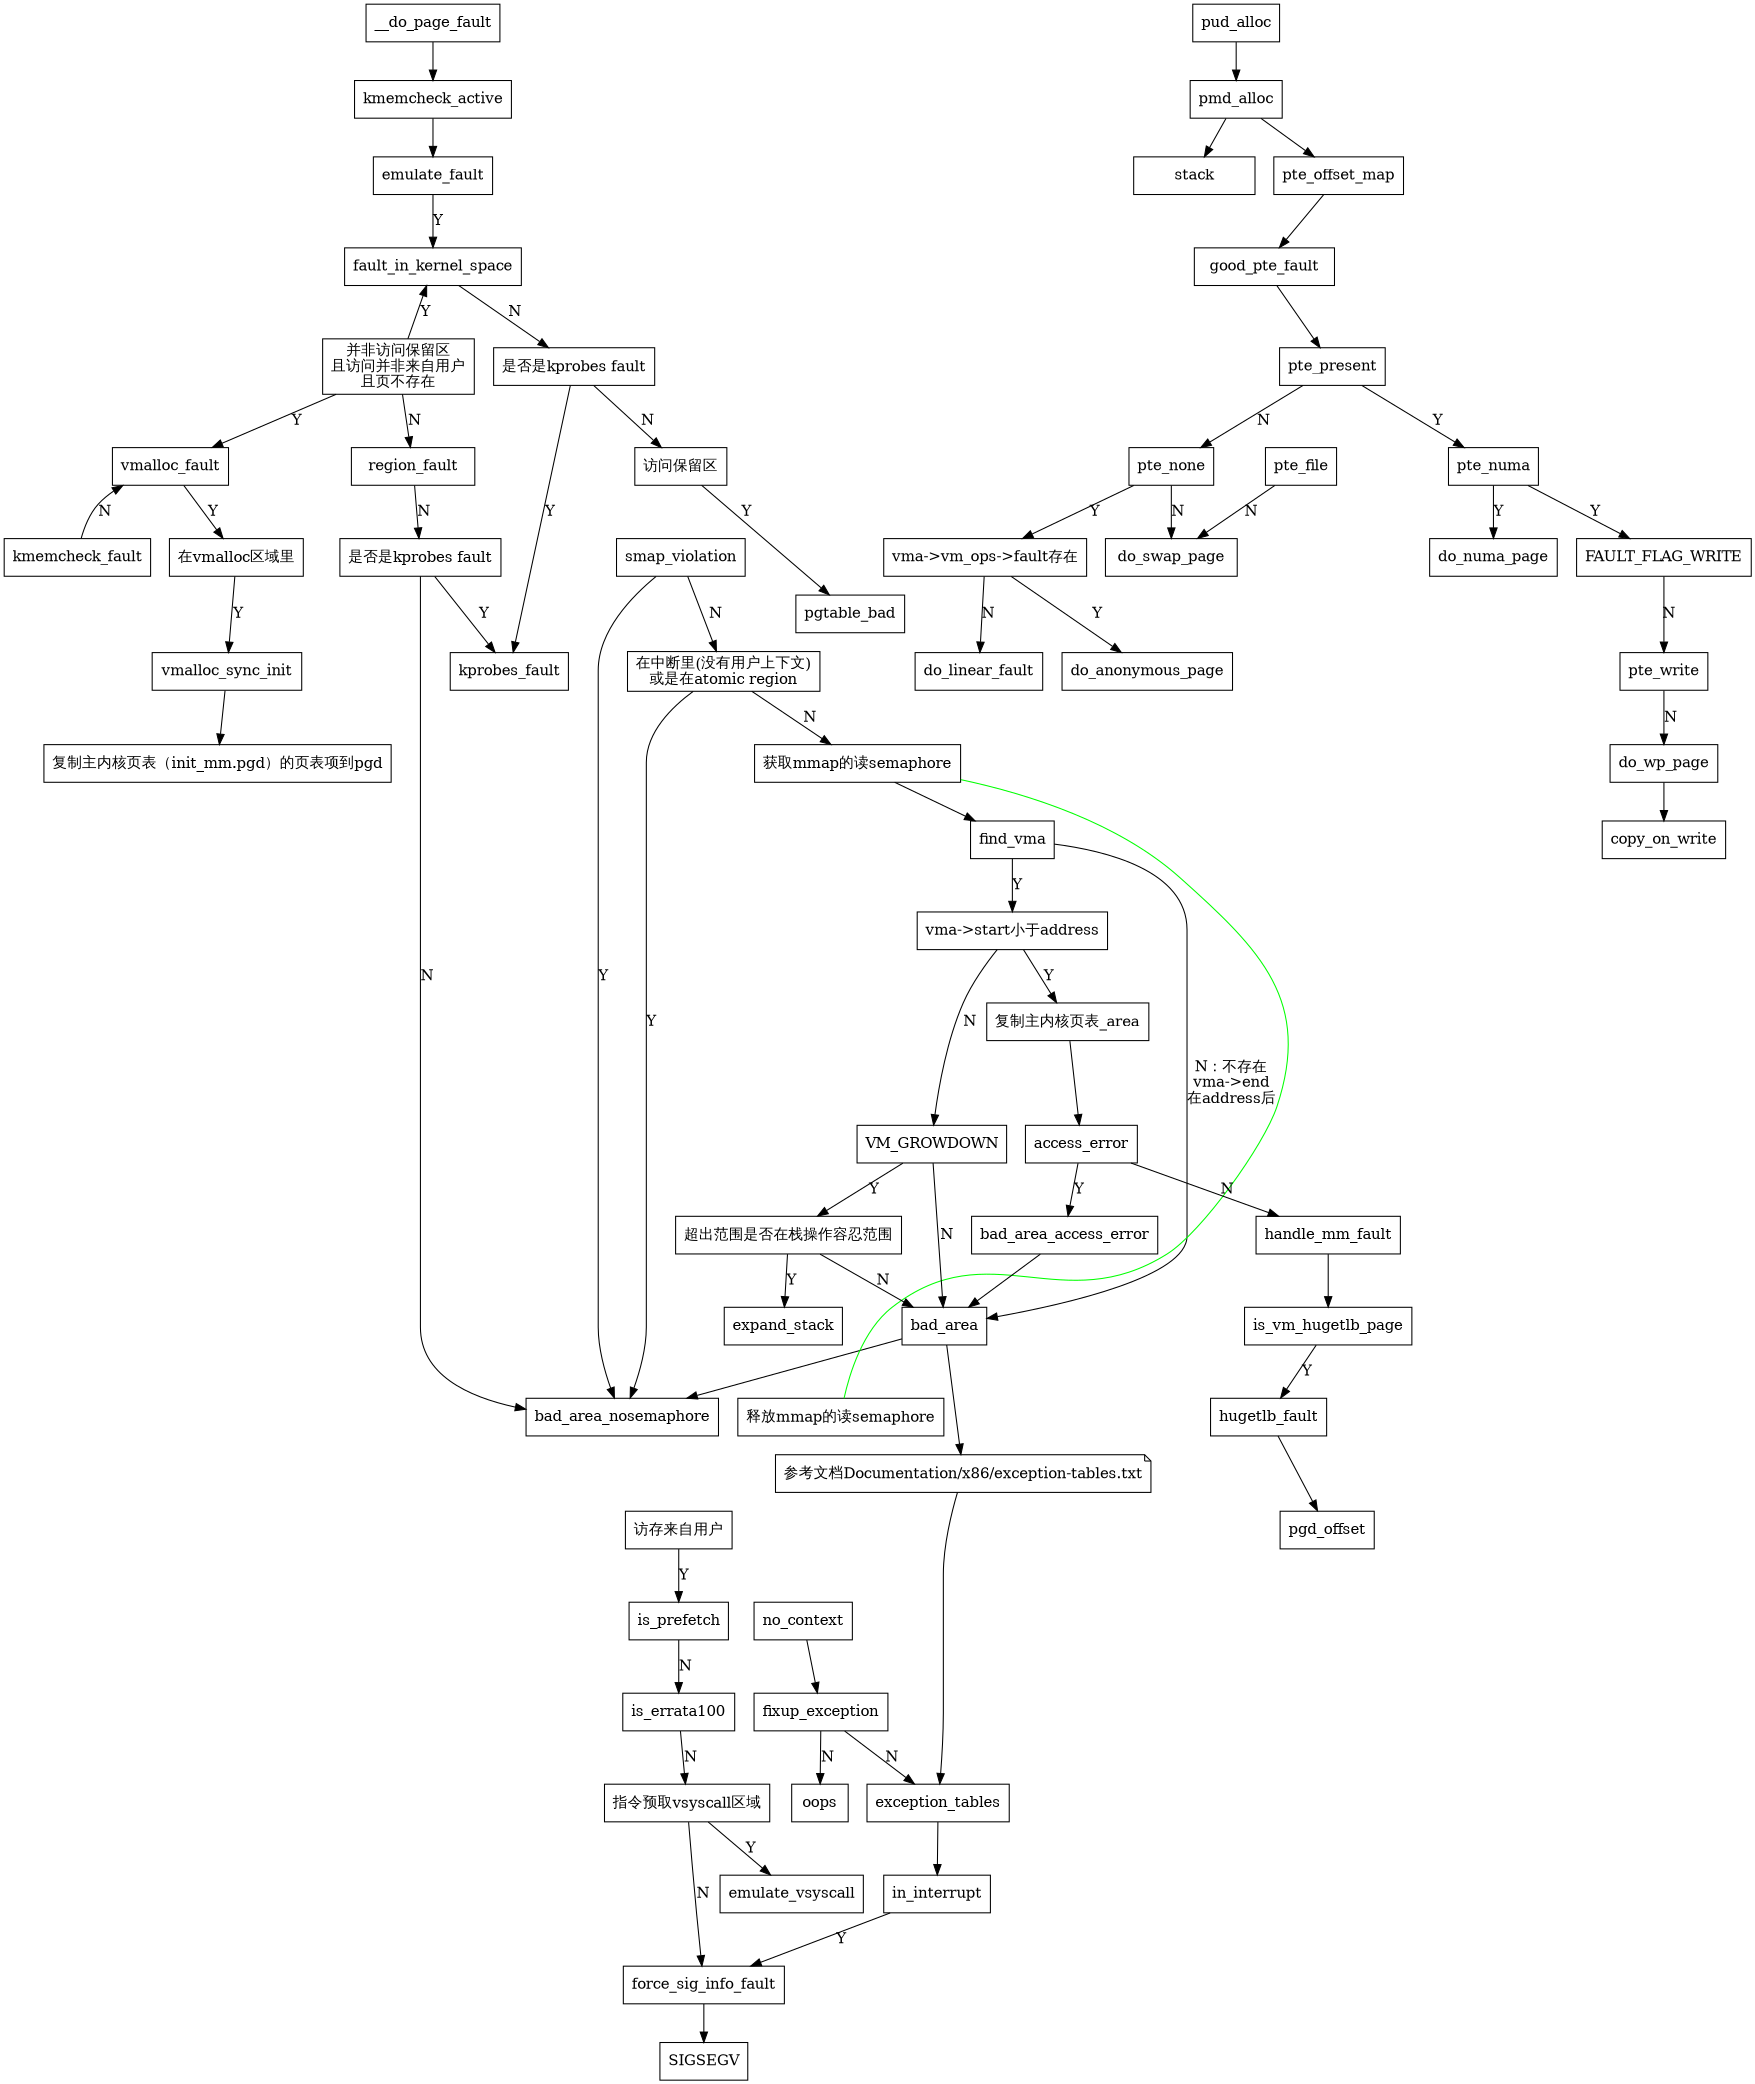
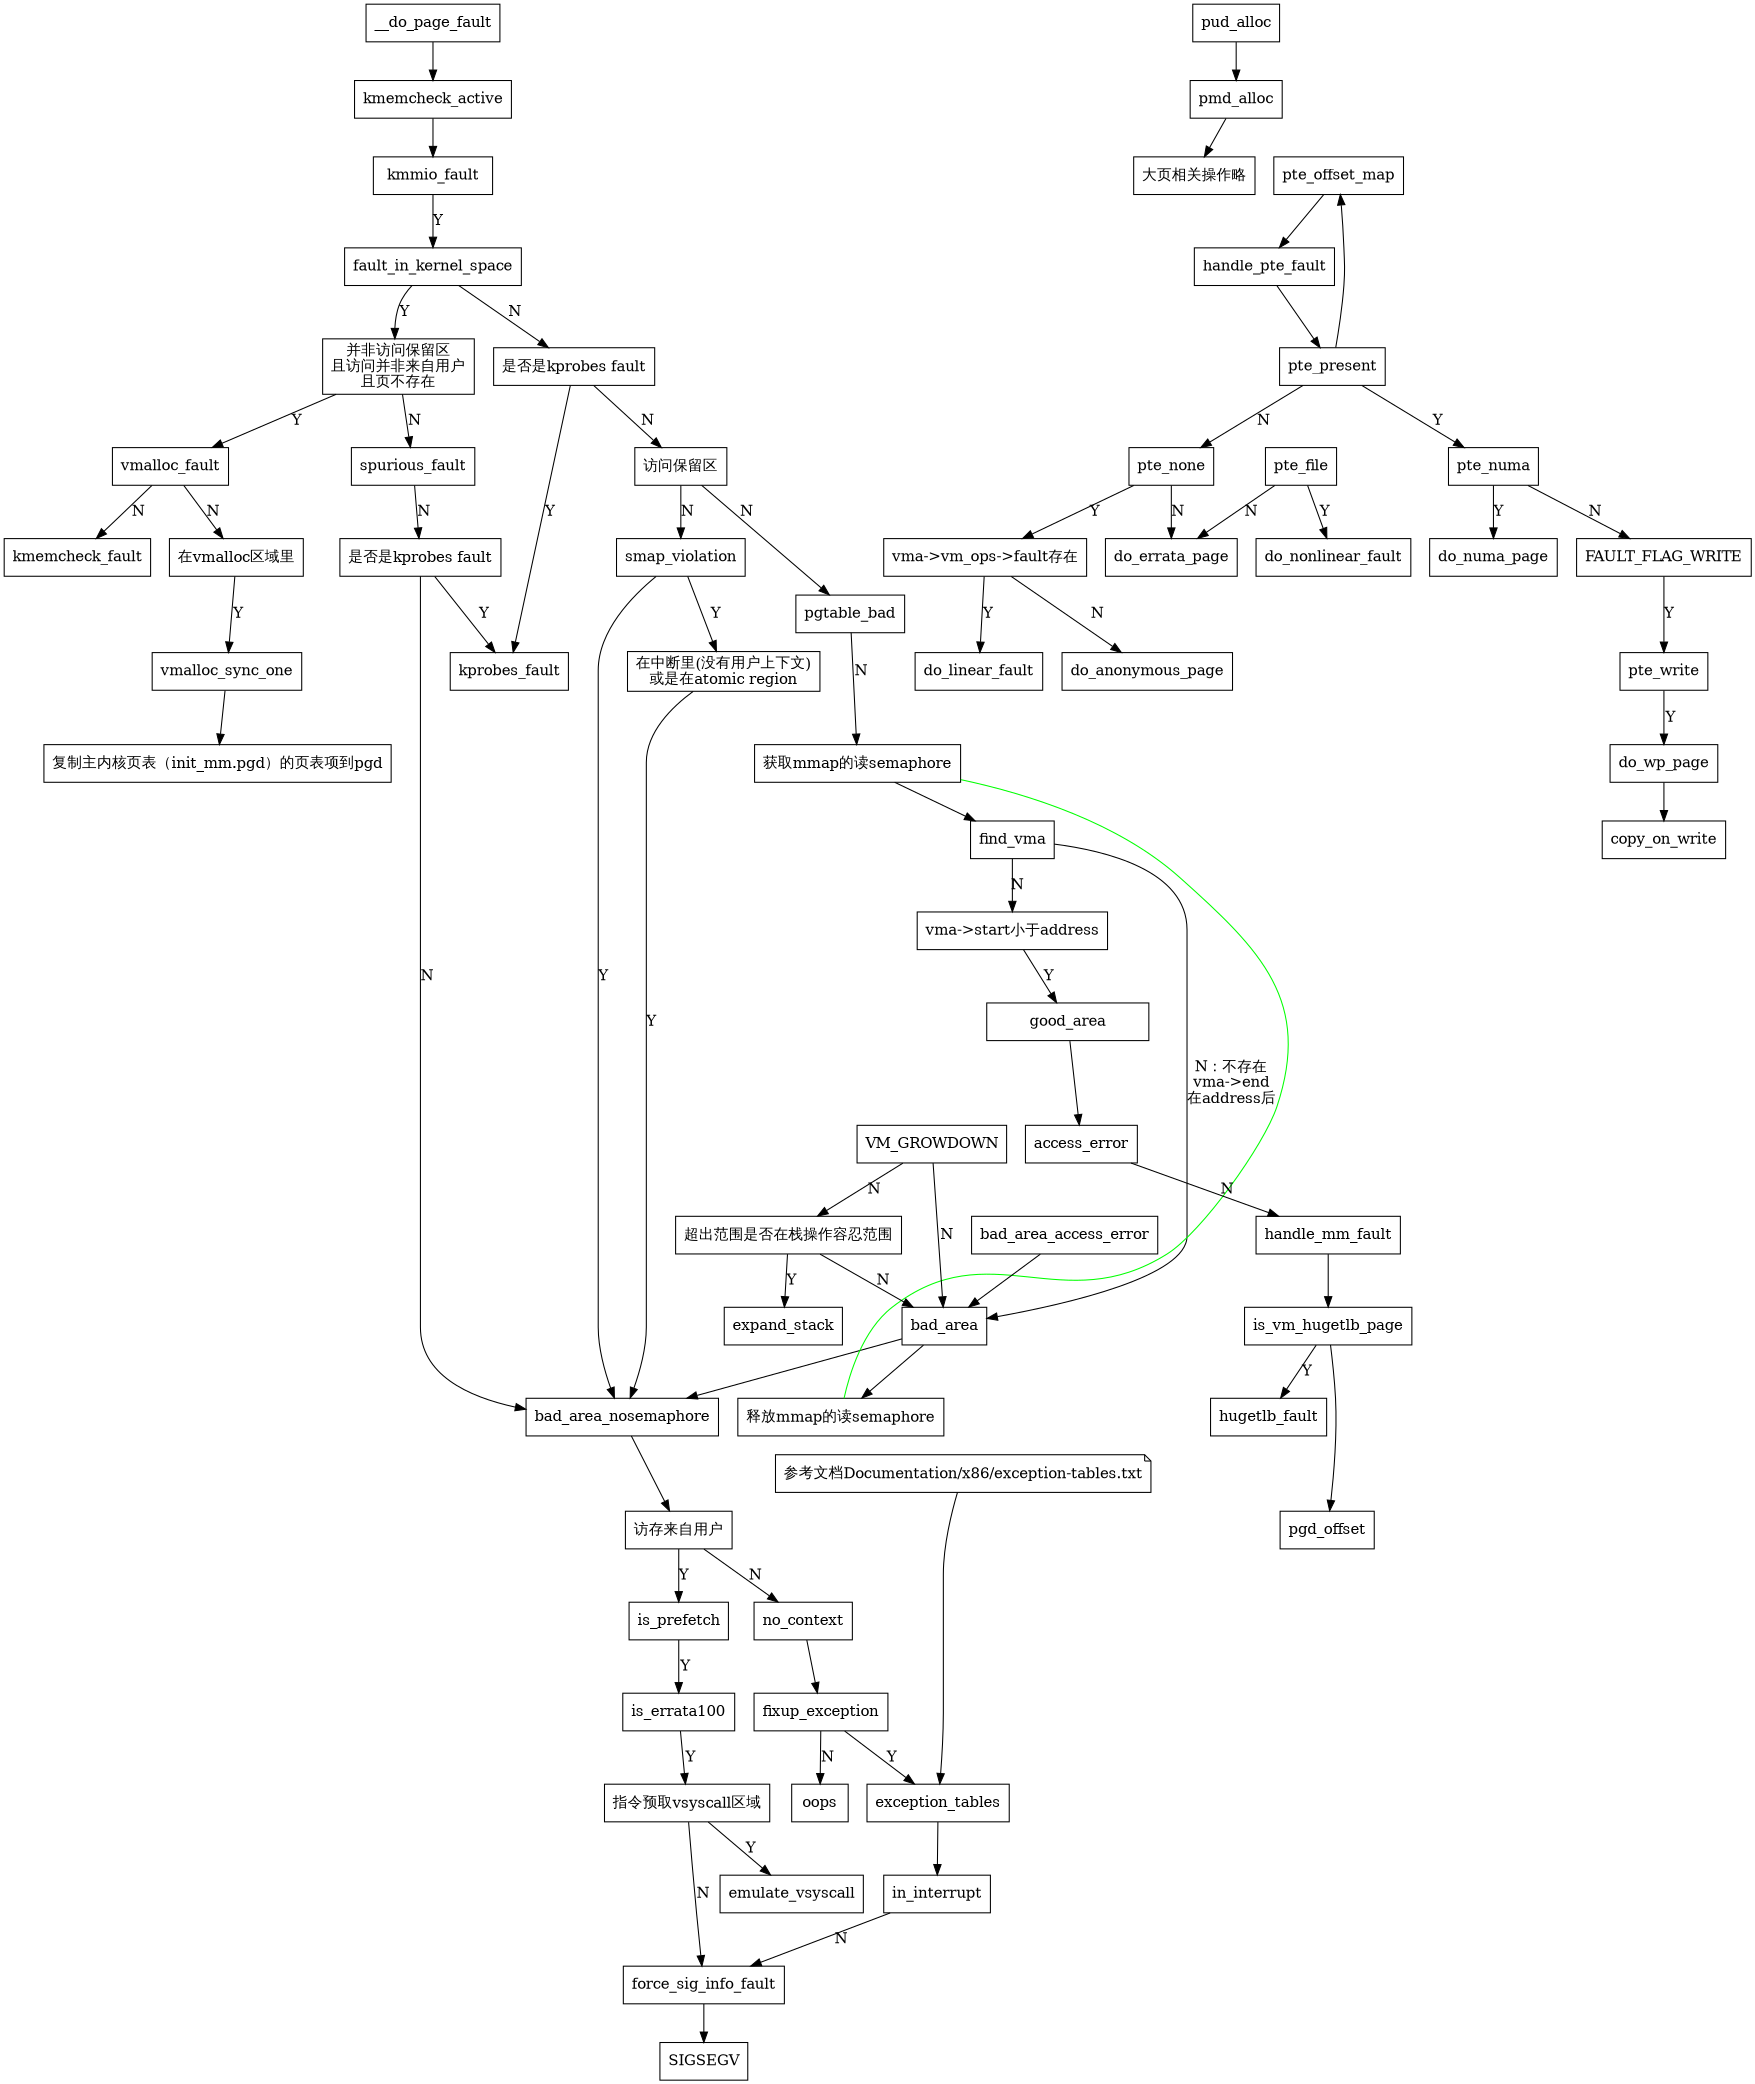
edge "pmd_alloc" -> "pte_offset_map": now "pte_present" -> "pte_offset_map"
node "emulate_fault": label "emulate_fault" -> "kmmio_fault"
node "stack": label "stack" -> "大页相关操作略"
node "good_pte_fault": label "good_pte_fault" -> "handle_pte_fault"
edge "并非访问保留区 且访问并非来自用户 且页不存在" -> "fault_in_kernel_space": reversed
node "region_fault": label "region_fault" -> "spurious_fault"
edge "访问保留区" -> "smap_violation": added, label "N"
edge "kmemcheck_fault" -> "vmalloc_fault": reversed
edge "vmalloc_fault" -> "在vmalloc区域里": label "Y" -> "N"
edge "访问保留区" -> "pgtable_bad": label "Y" -> "N"
edge "pte_numa" -> "FAULT_FLAG_WRITE": label "Y" -> "N"
node "do_swap_page": label "do_swap_page" -> "do_errata_page"
node "do_nonlinear_fault": added
edge "smap_violation" -> "在中断里(没有用户上下文) 或是在atomic region": label "N" -> "Y"
edge "vma->vm_ops->fault存在" -> "do_linear_fault": label "N" -> "Y"
edge "vma->vm_ops->fault存在" -> "do_anonymous_page": label "Y" -> "N"
edge "FAULT_FLAG_WRITE" -> "pte_write": label "N" -> "Y"
node "vmalloc_sync_init": label "vmalloc_sync_init" -> "vmalloc_sync_one"
edge "在中断里(没有用户上下文) 或是在atomic region" -> "获取mmap的读semaphore": now "pgtable_bad" -> "获取mmap的读semaphore"
edge "pte_write" -> "do_wp_page": label "N" -> "Y"
edge "find_vma" -> "vma->start小于address": label "Y" -> "N"
node "复制主内核页表_area": label "复制主内核页表_area" -> "good_area"
edge "vma->start小于address" -> "VM_GROWDOWN": removed, label "N"
edge "access_error" -> "bad_area_access_error": removed, label "Y"
edge "VM_GROWDOWN" -> "超出范围是否在栈操作容忍范围": label "Y" -> "N"
edge "bad_area" -> "参考文档Documentation/x86/exception-tables.txt": now "bad_area" -> "释放mmap的读semaphore"
edge "bad_area_nosemaphore" -> "访存来自用户": added
edge "hugetlb_fault" -> "pgd_offset": now "is_vm_hugetlb_page" -> "pgd_offset"
edge "访存来自用户" -> "no_context": added, label "N"
edge "is_prefetch" -> "is_errata100": label "N" -> "Y"
edge "is_errata100" -> "指令预取vsyscall区域": label "N" -> "Y"
edge "fixup_exception" -> "exception_tables": label "N" -> "Y"
edge "in_interrupt" -> "force_sig_info_fault": label "Y" -> "N"
